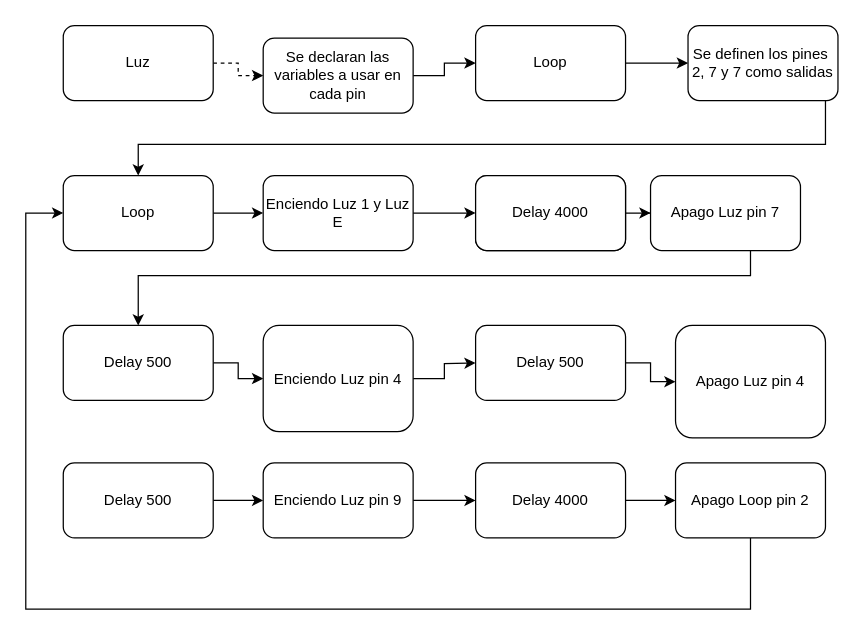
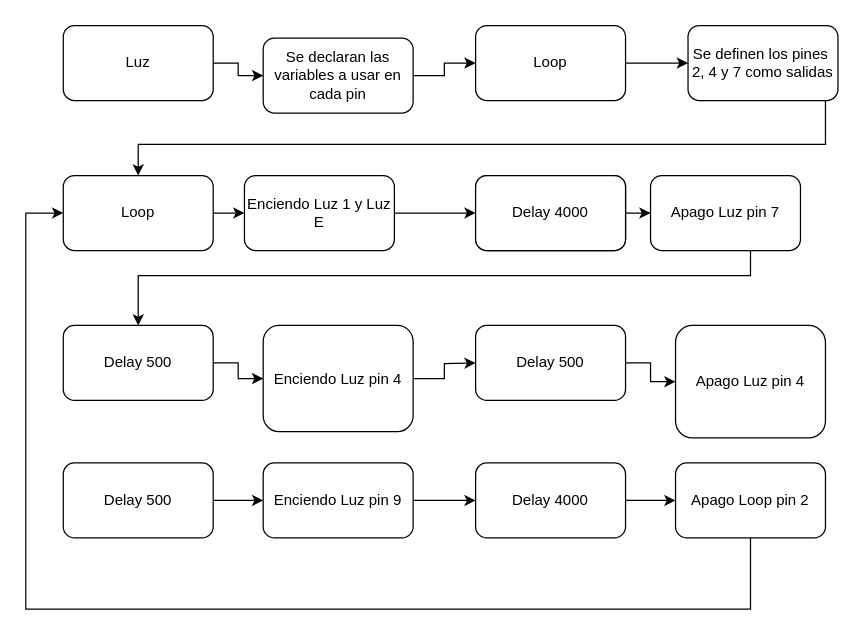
node "Se definen los pines 2, 7 y 7 como salidas": label "Se definen los pines 2, 7 y 7 como salidas" -> "Se definen los pines 2, 4 y 7 como salidas"
edge "Luz" -> "Se declaran las variables a usar en cada pin": style dashed -> solid
node "Enciendo Luz 1 y Luz E": moved (338, 213) -> (319, 213)
